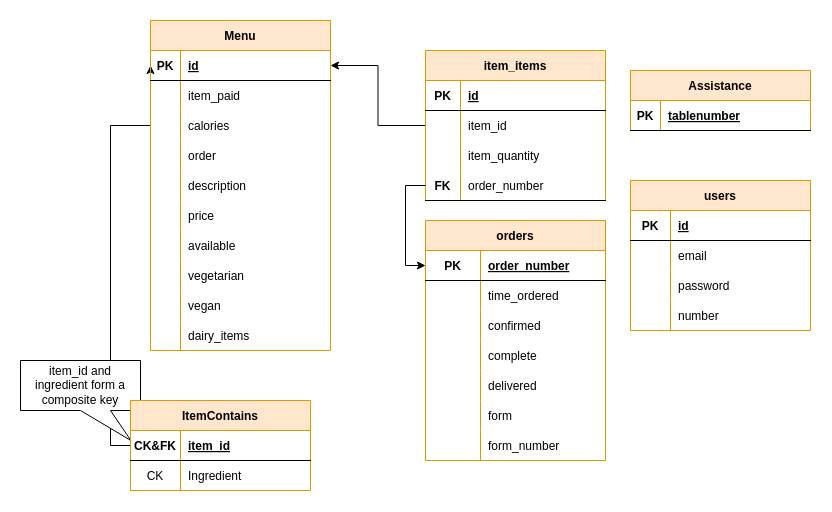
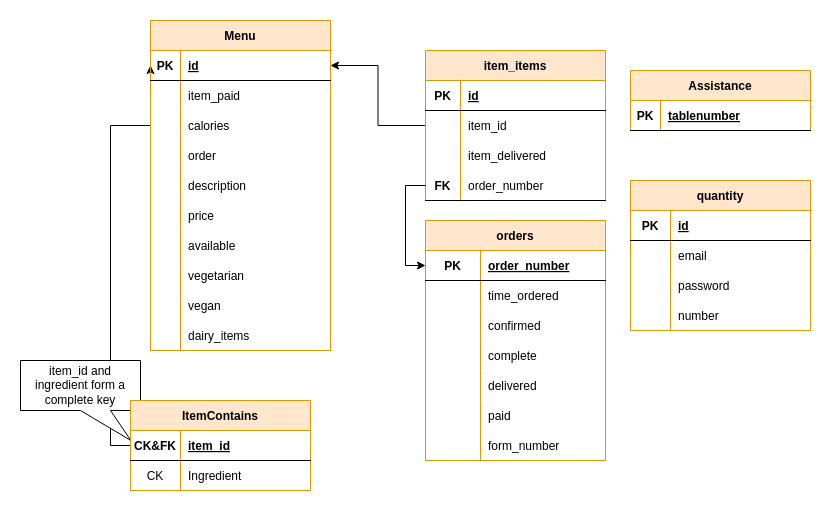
node "item_quantity": label "item_quantity" -> "item_delivered"
node "users": label "users" -> "quantity"
node "item_id and ingredient form a composite key": label "item_id and ingredient form a composite key" -> "item_id and ingredient form a complete key"
node "form": label "form" -> "paid"
